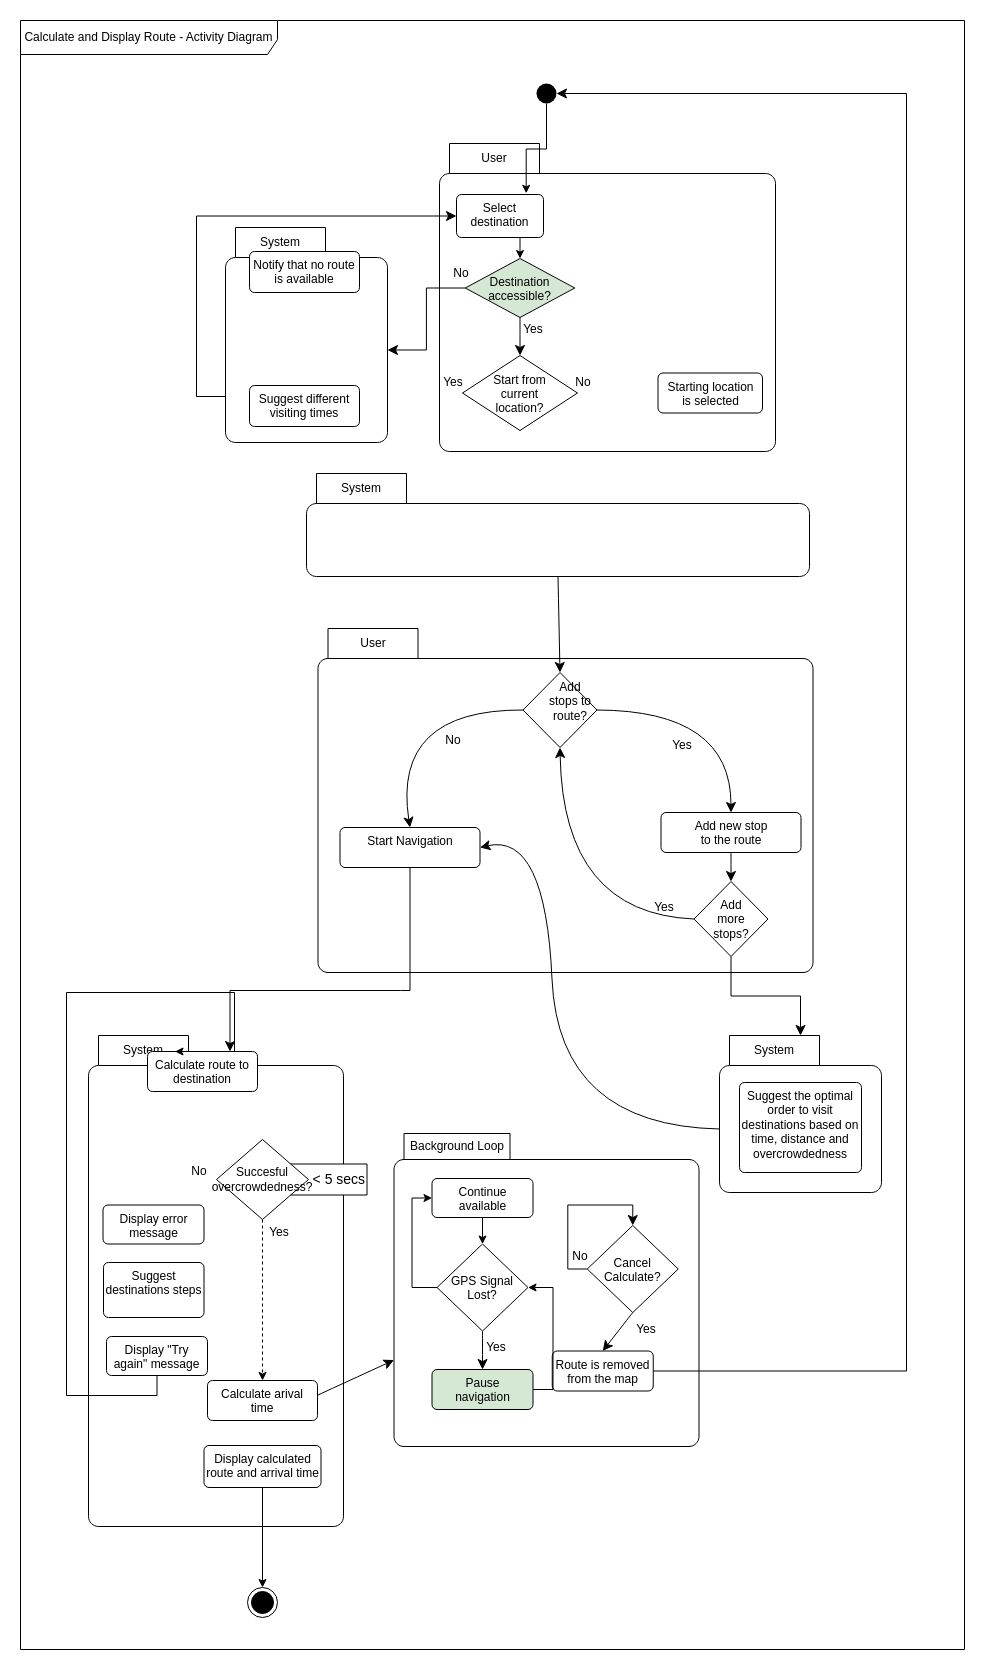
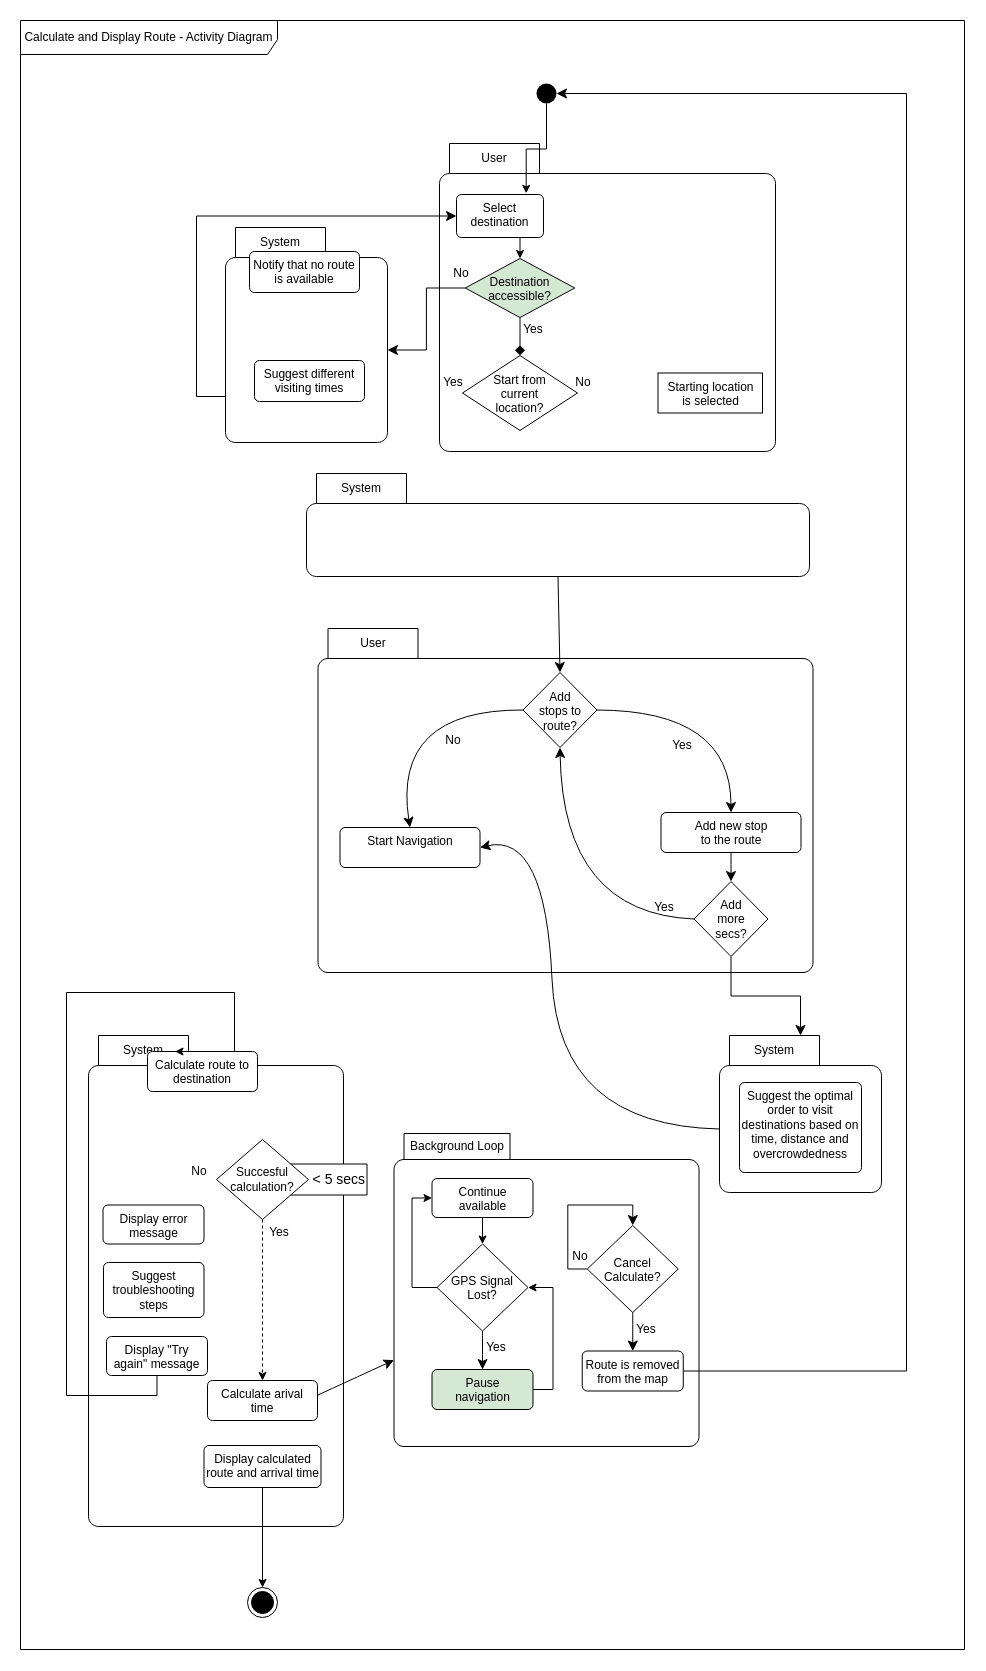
edge "Destination accessible?" -> "Start from current location?": arrowhead classic -> diamond
node "Starting location is selected": shape rounded rectangle -> rectangle
node "Suggest different visiting times": moved (305, 406) -> (310, 381)
node "Add stops to route?": moved (570, 701) -> (560, 711)
node "Add more stops?": label "Add more stops?" -> "Add more secs?"
edge "Start Navigation" -> "Calculate route to destination": removed
node "Succesful overcrowdedness?": label "Succesful overcrowdedness?" -> "Succesful calculation?"
node "Suggest destinations steps": label "Suggest destinations steps" -> "Suggest troubleshooting steps"
node "Route is removed from the map": moved (603, 1371) -> (633, 1371)
